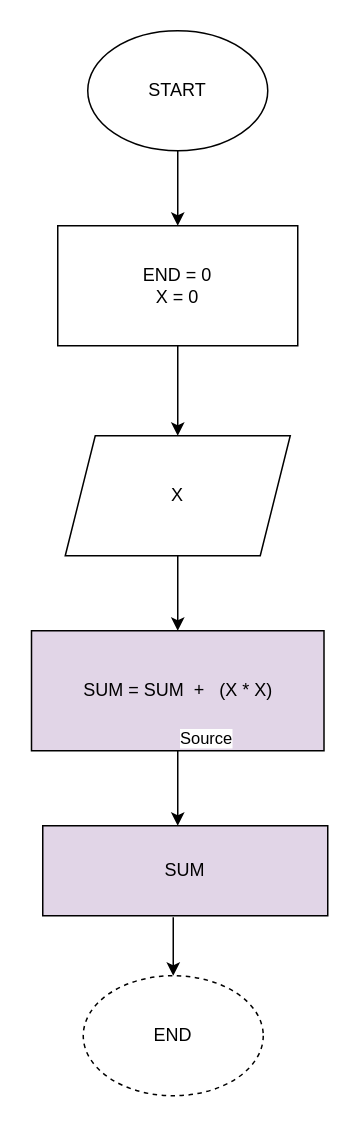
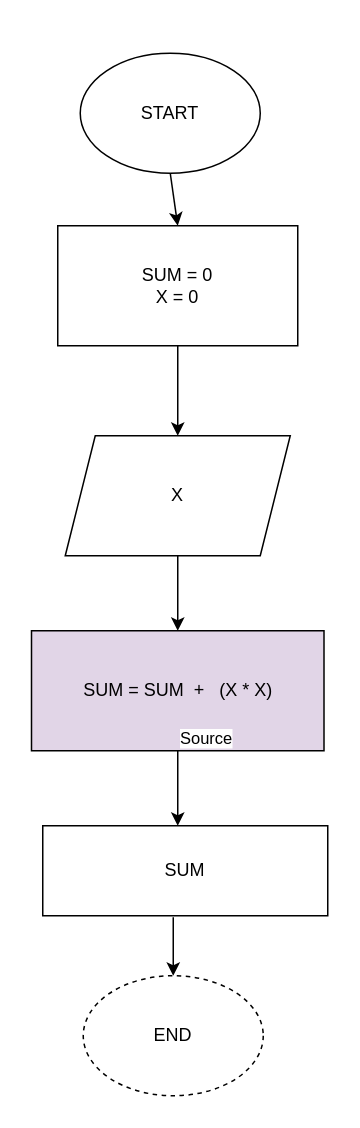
node "START": moved (178, 91) -> (170, 113)
node "END = 0 X = 0": label "END = 0 X = 0" -> "SUM = 0 X = 0"
node "SUM": fillcolor #e1d5e7 -> #ffffff
